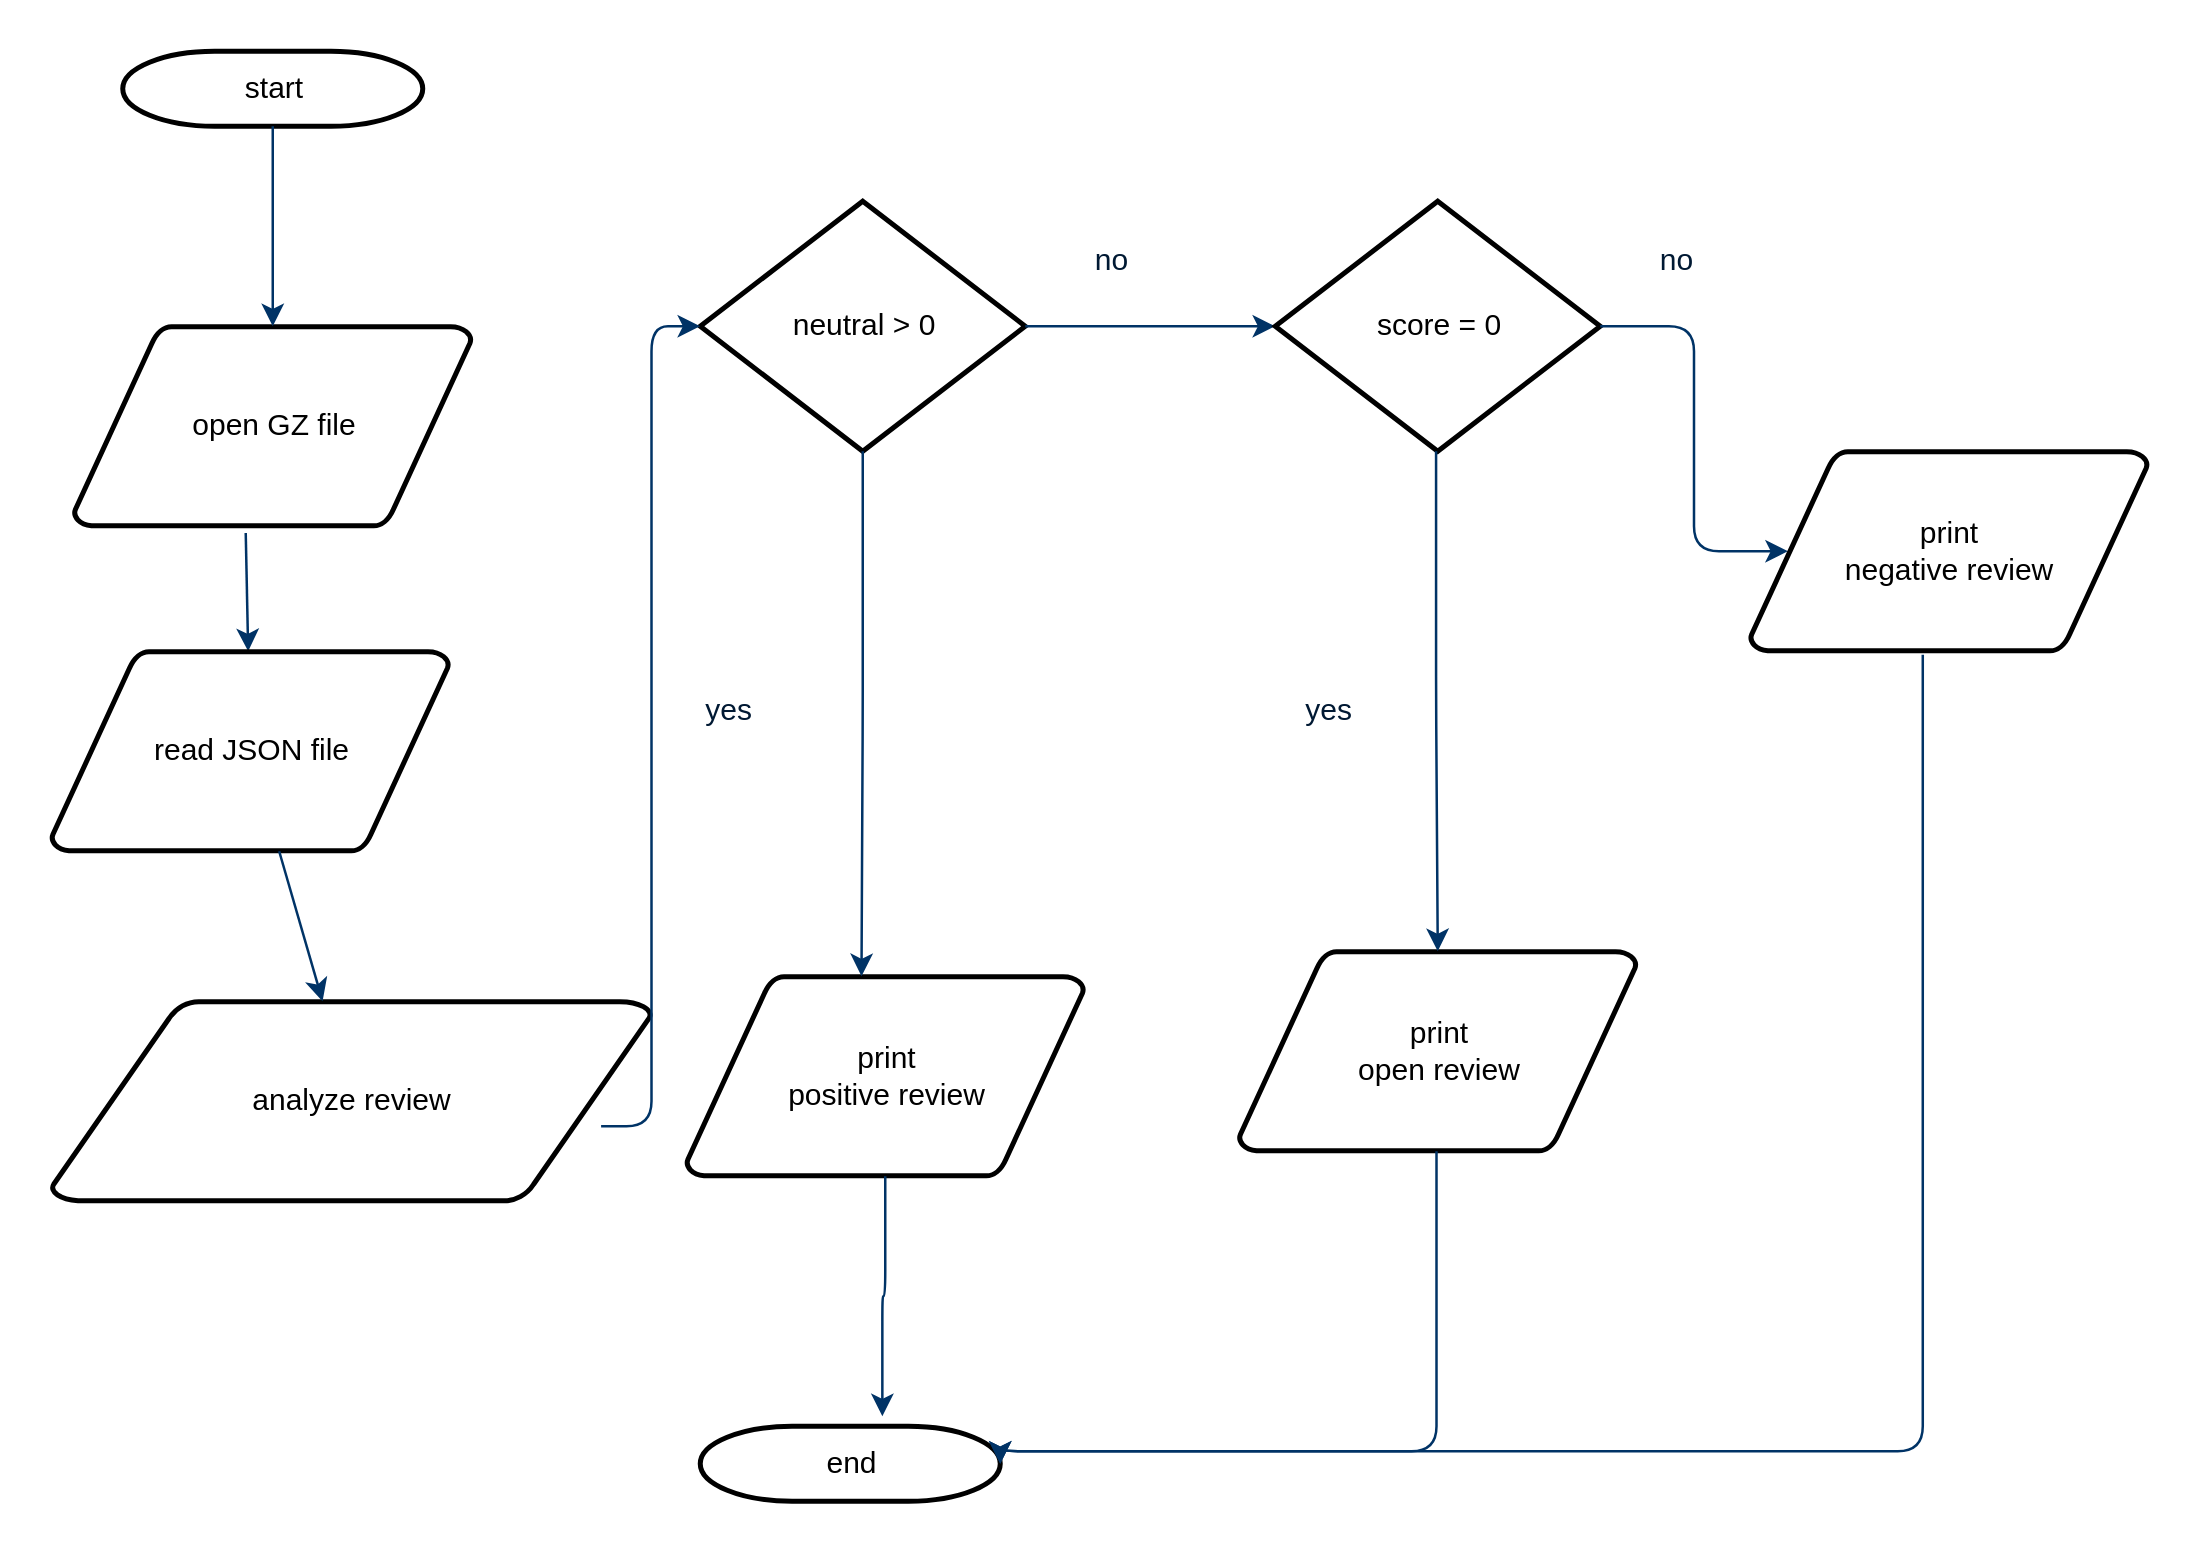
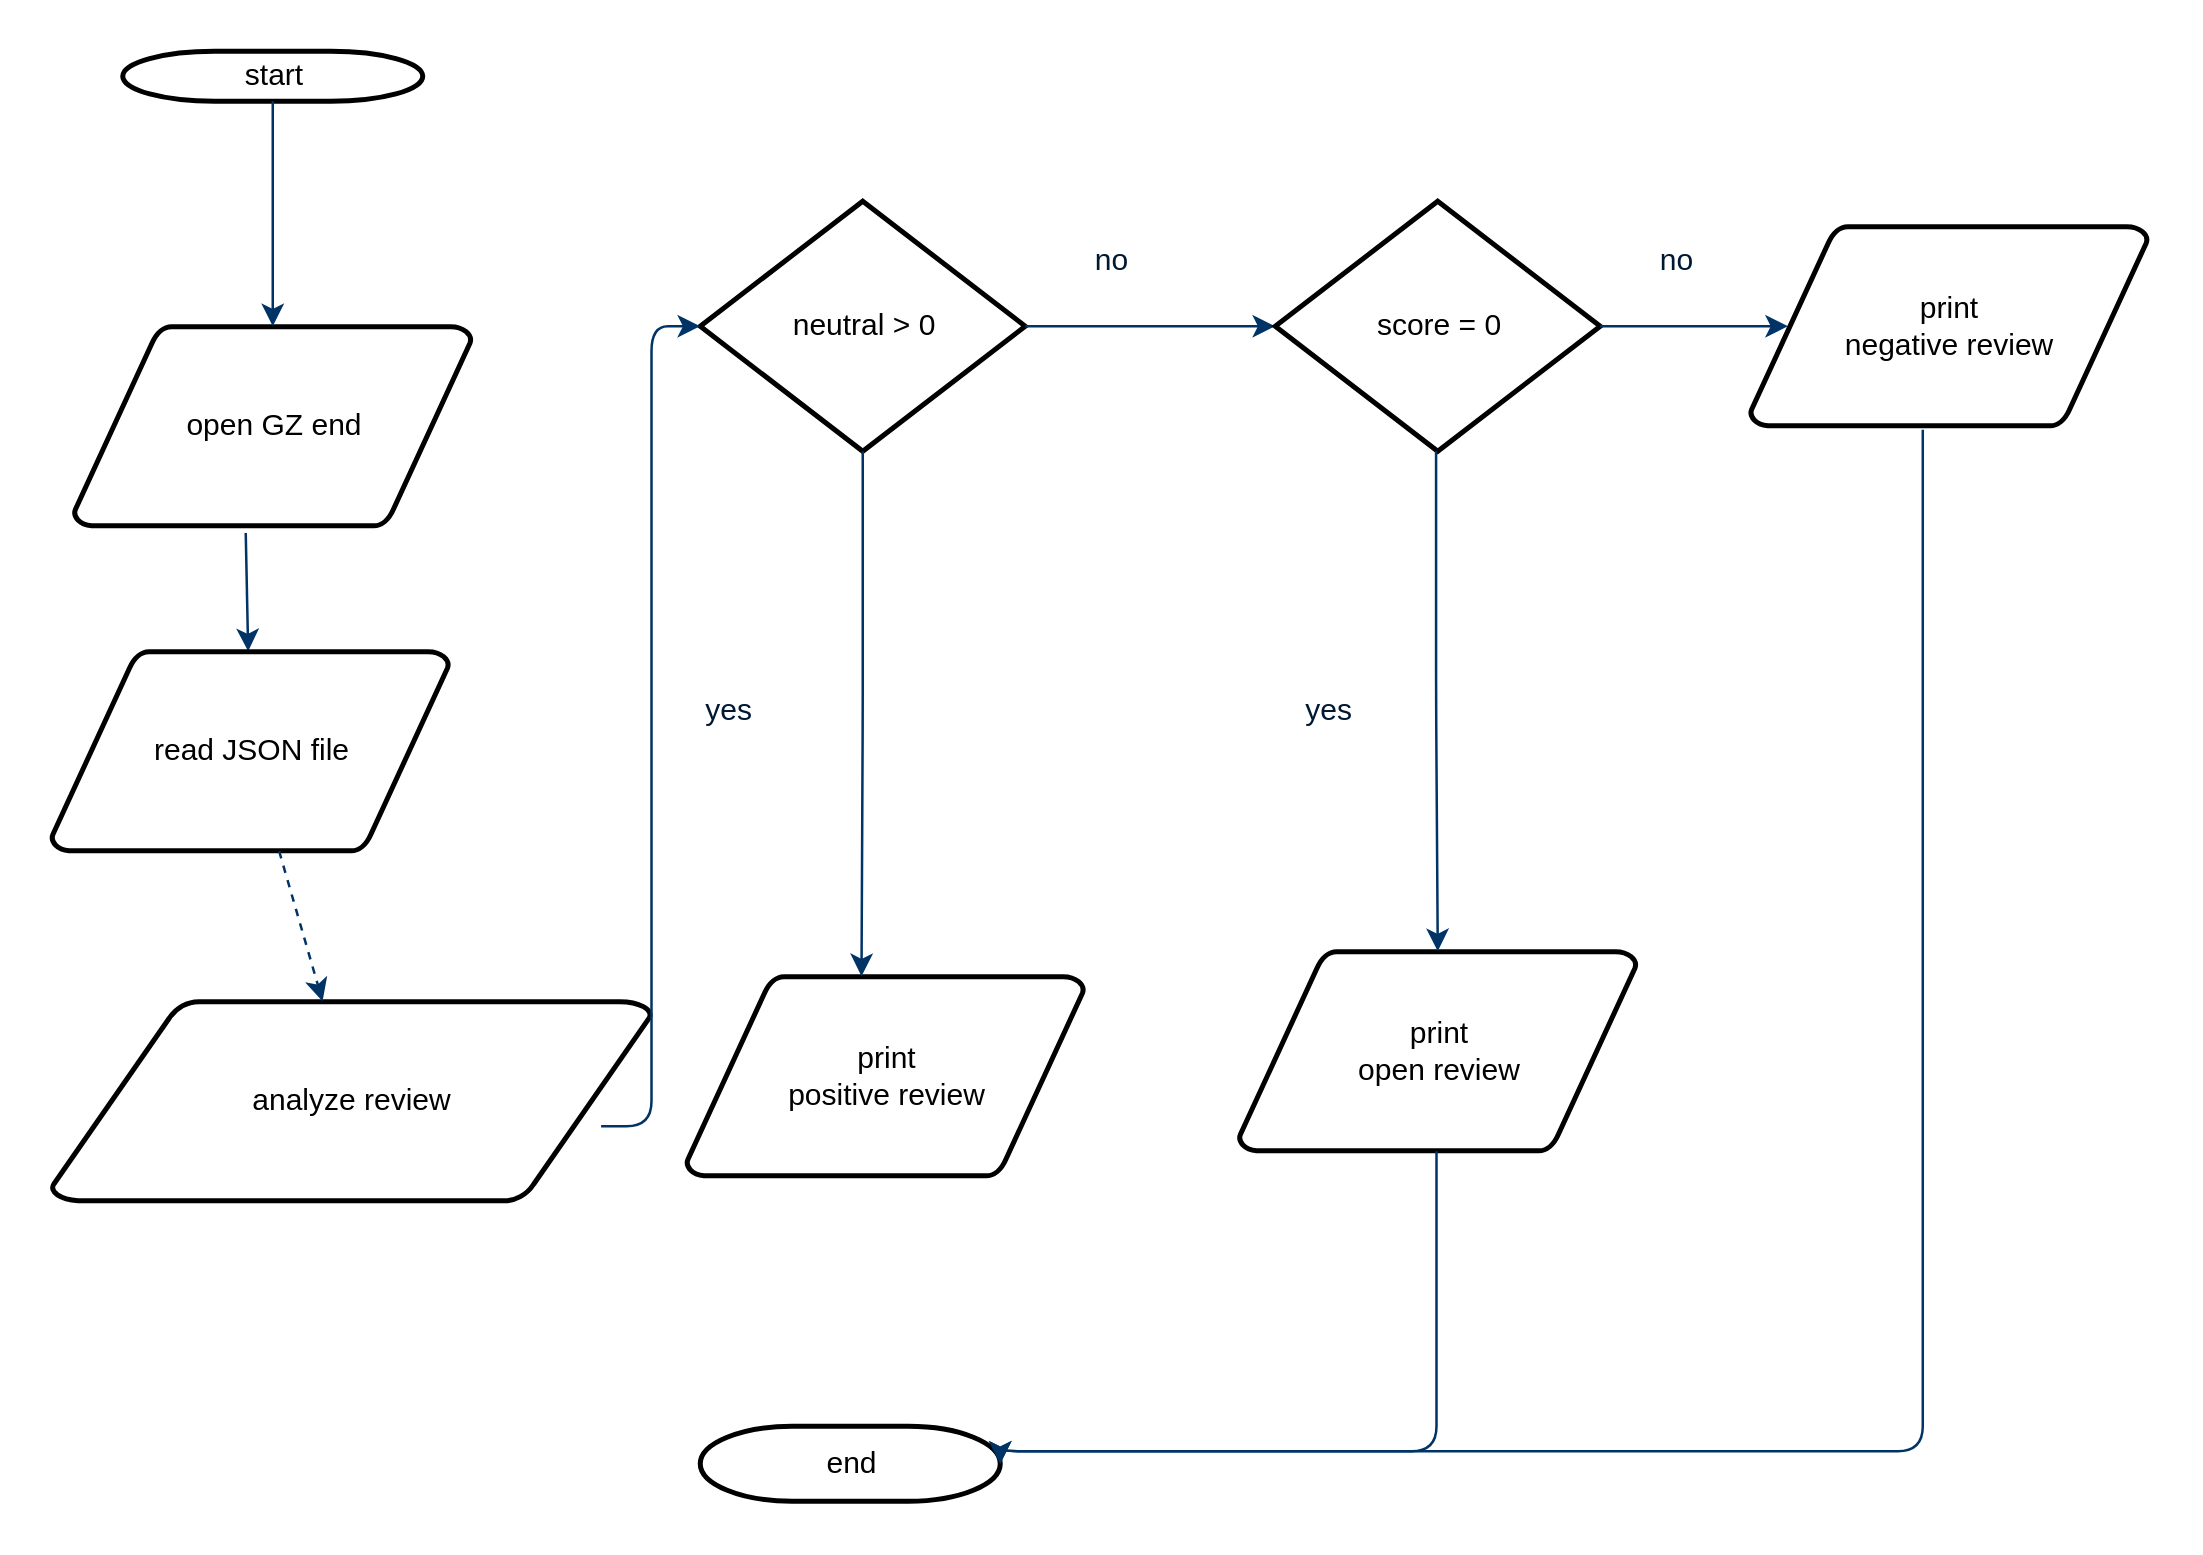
node "start": size 300x75 -> 300x50
node "open GZ file": label "open GZ file" -> "open GZ end"
node "print negative review": moved (1949, 551) -> (1949, 326)
edge "read JSON file" -> "analyze review": style solid -> dashed
edge "print positive review" -> "end": removed
